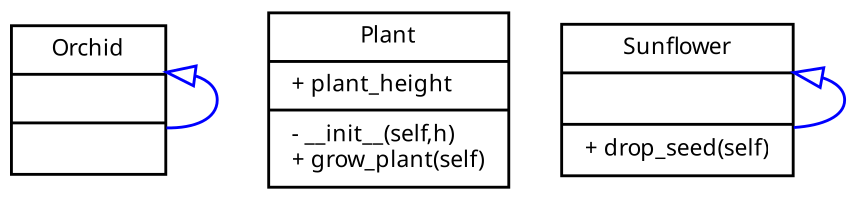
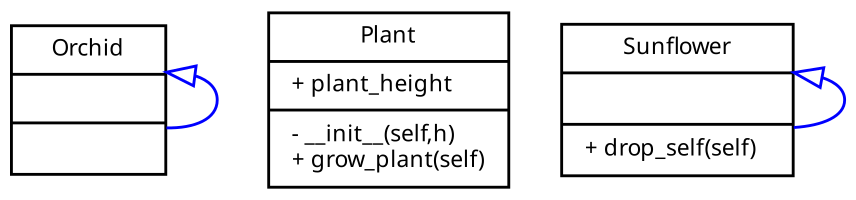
node "Sunflower": text "+ drop_seed(self)" -> "+ drop_self(self)"
